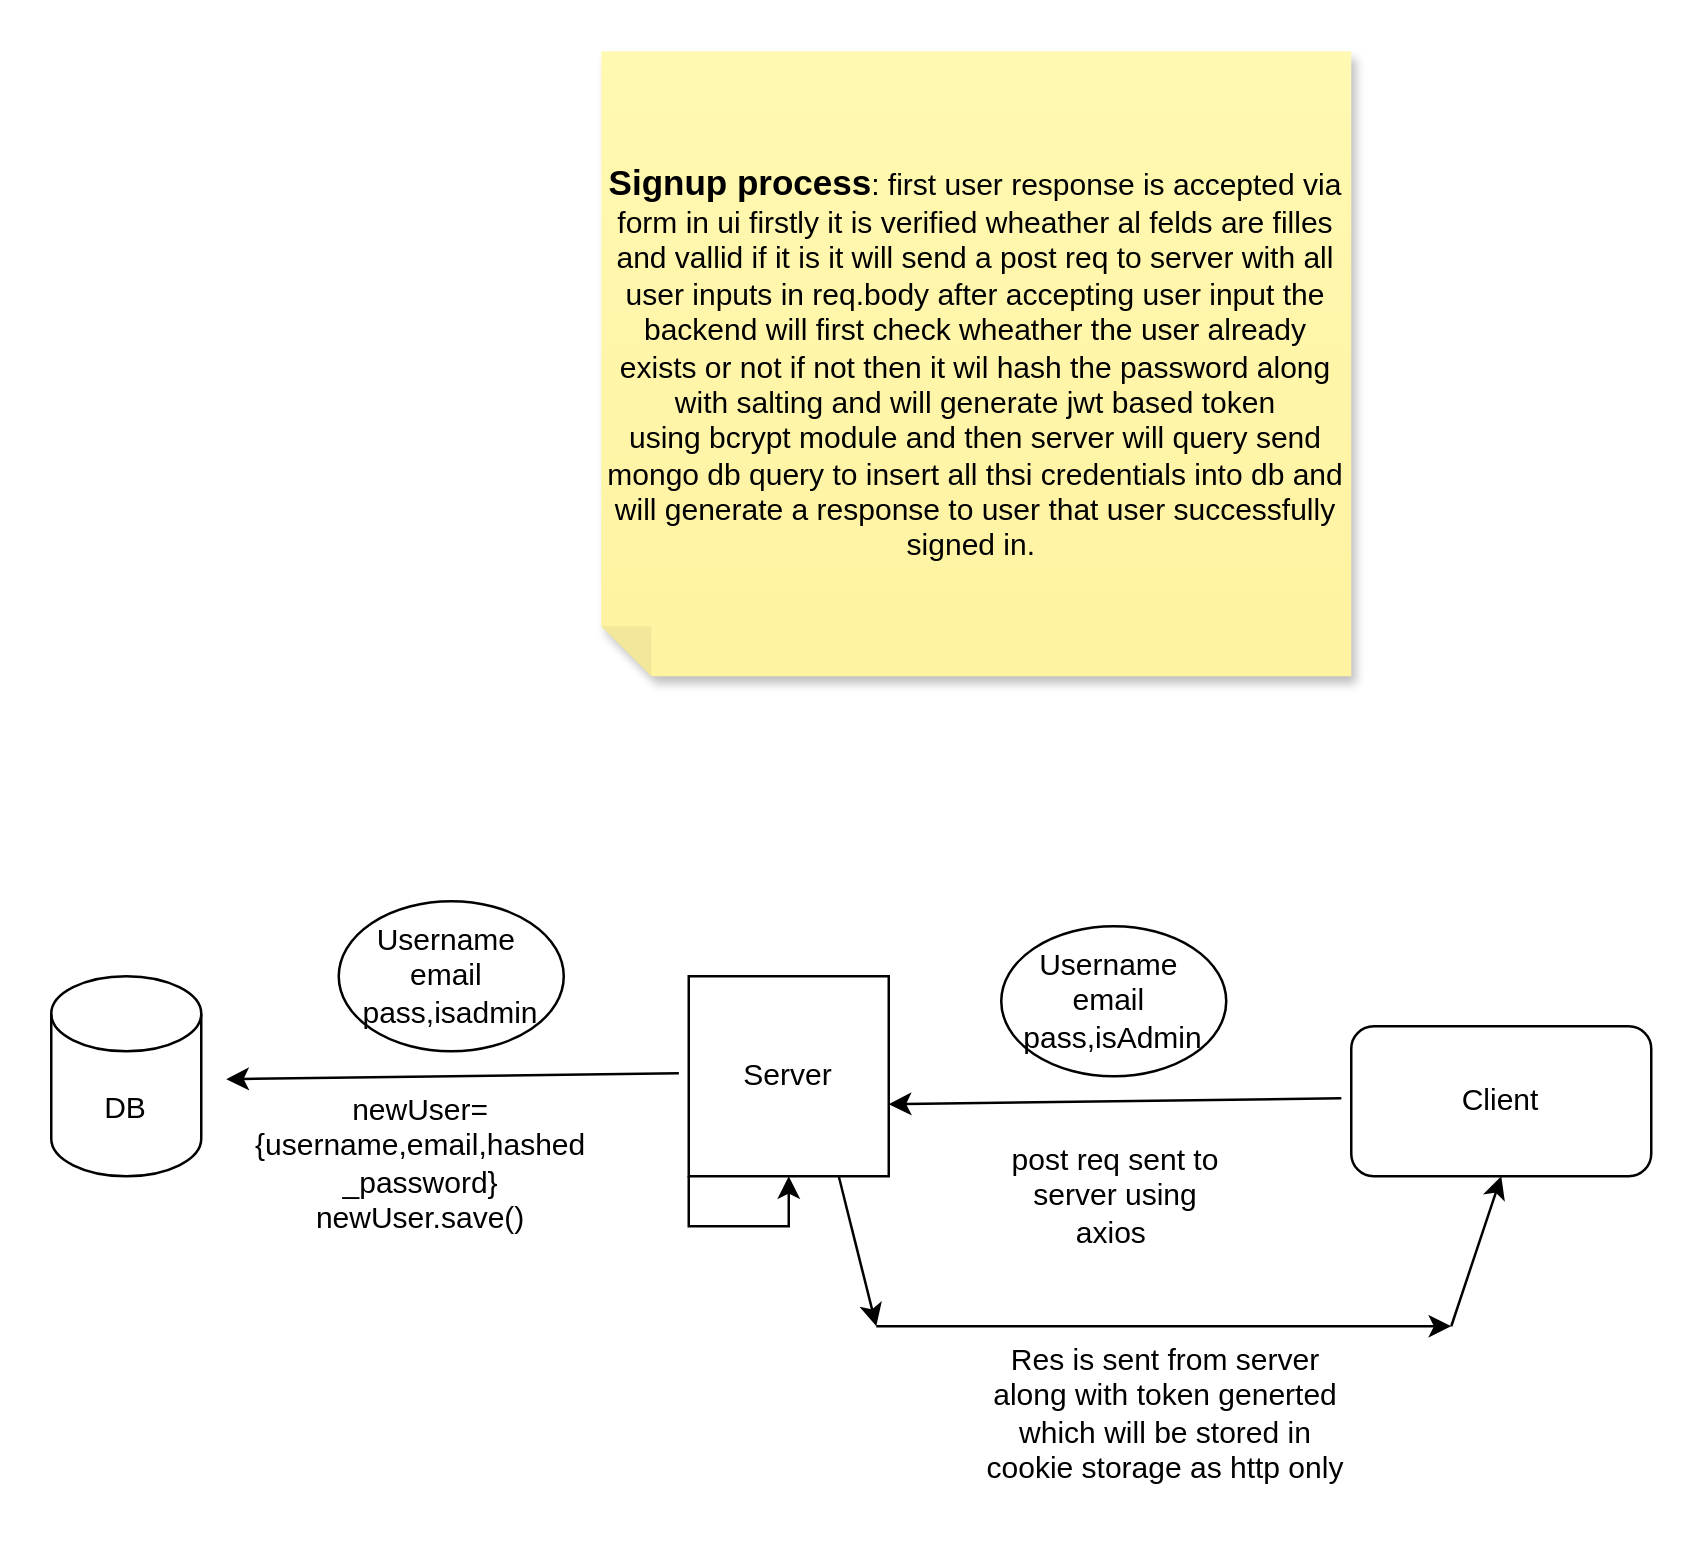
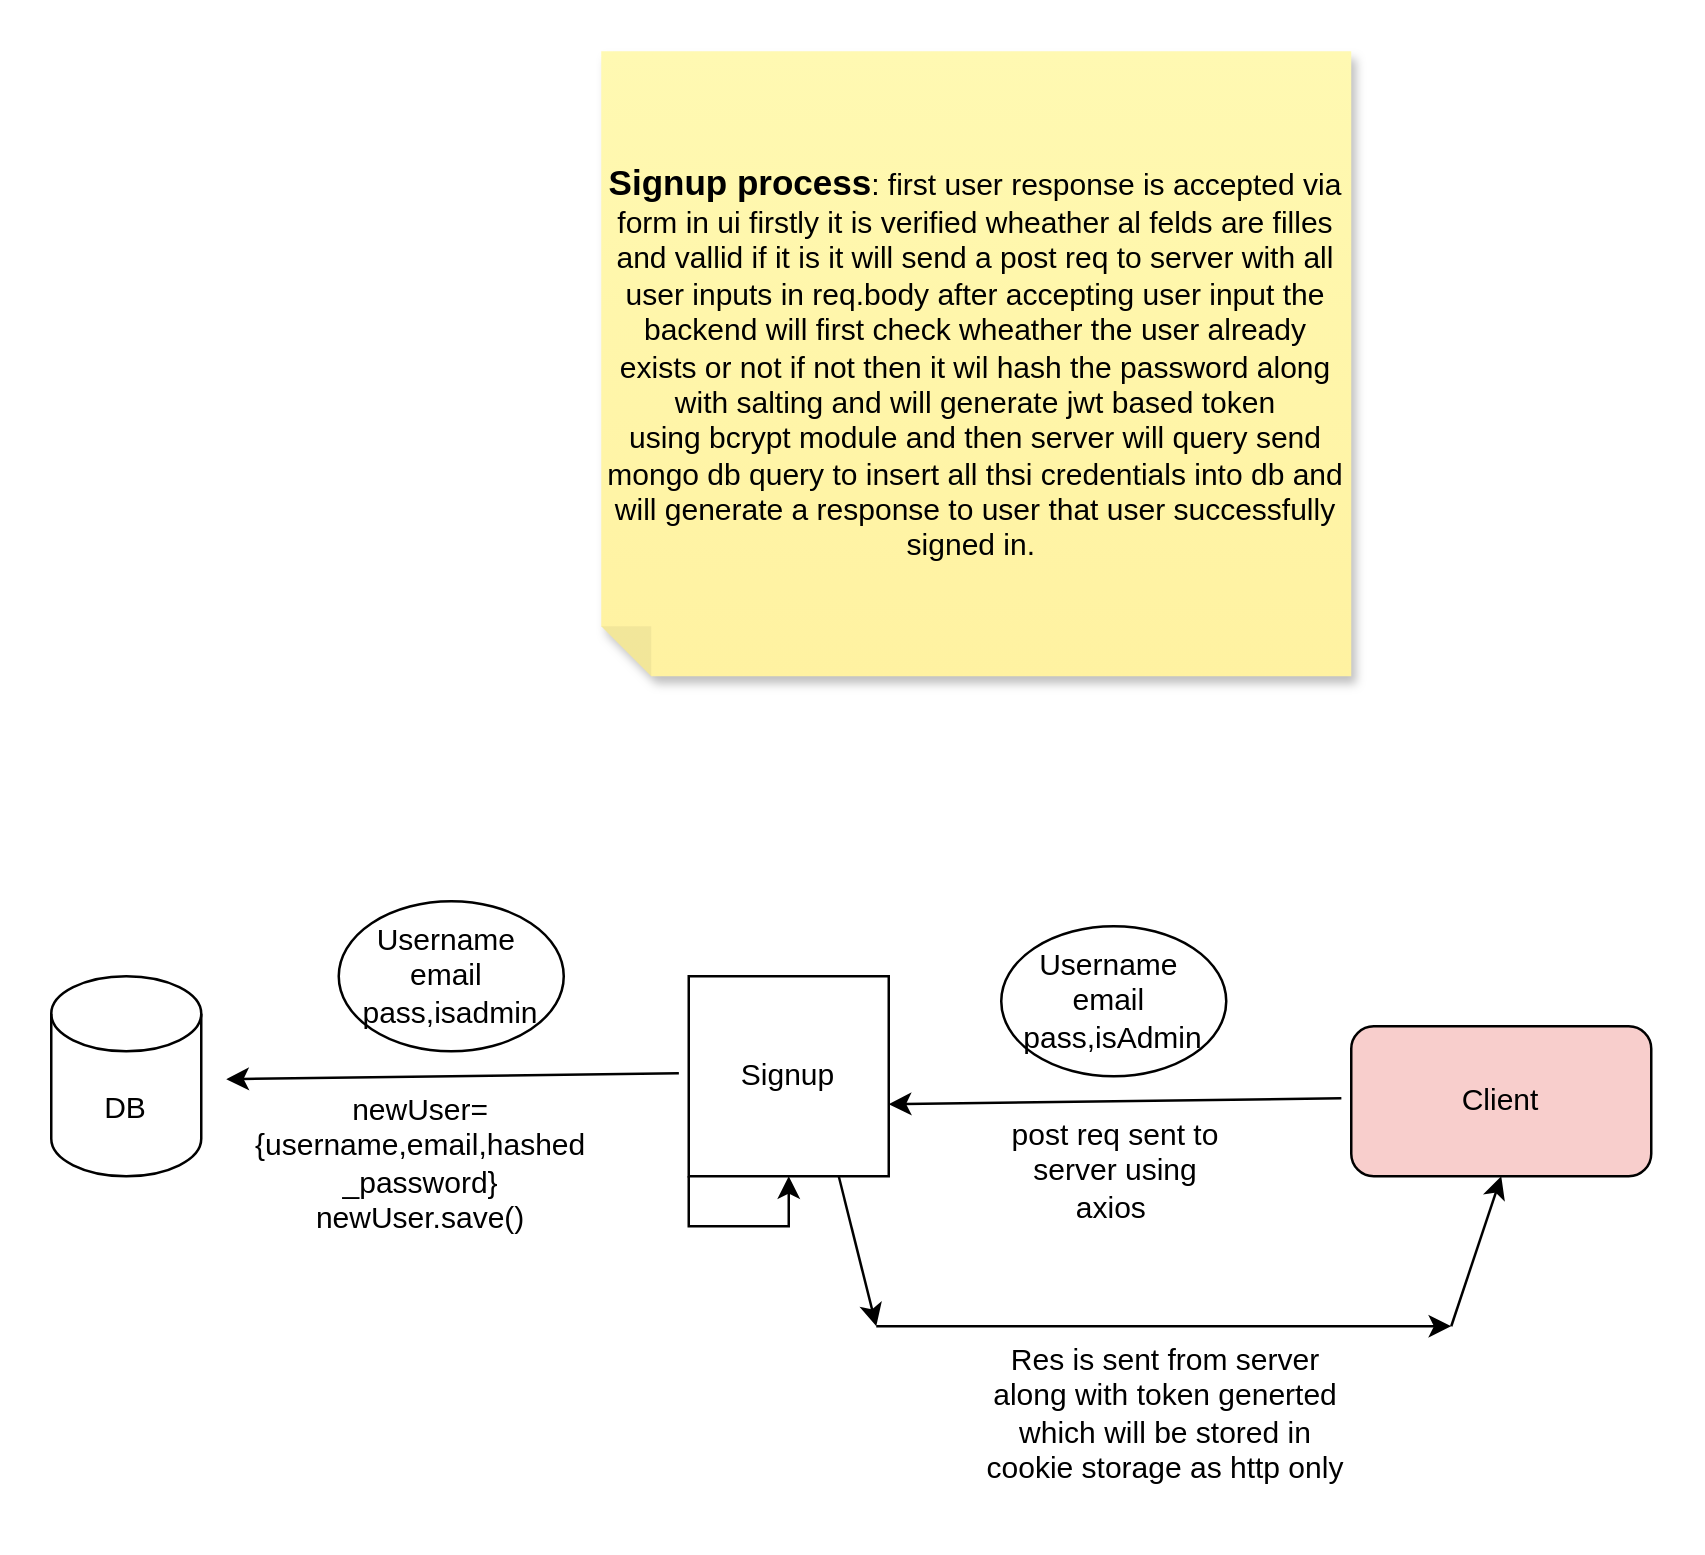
node "Server": label "Server" -> "Signup"
node "Client": fillcolor #ffffff -> #f8cecc
node "post req sent to server using axios": moved (1114, 1214) -> (1114, 1189)
